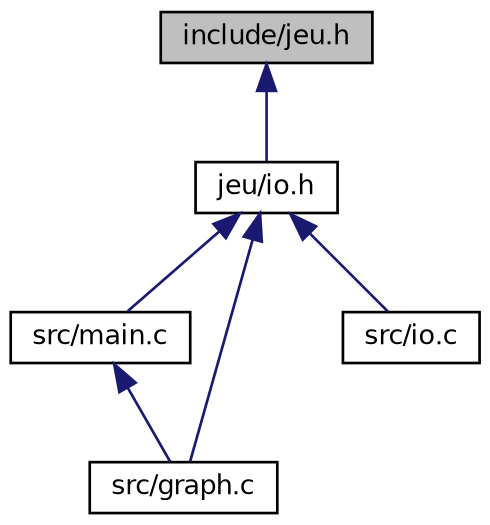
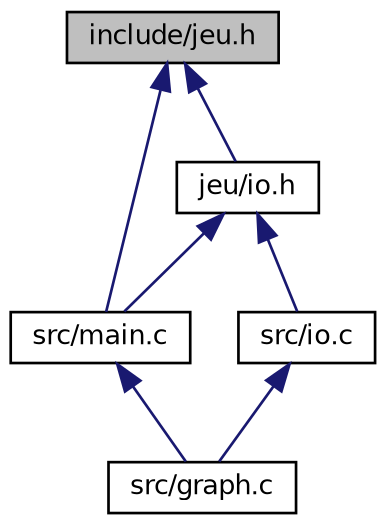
edge "src/main.c" -> "include/jeu.h": added
edge "src/graph.c" -> "jeu/io.h": now "src/graph.c" -> "src/io.c"
